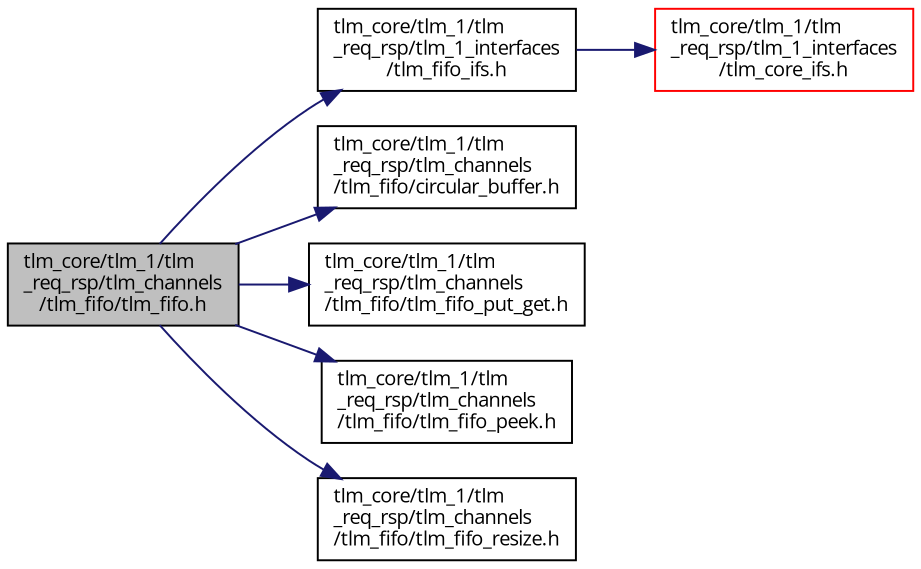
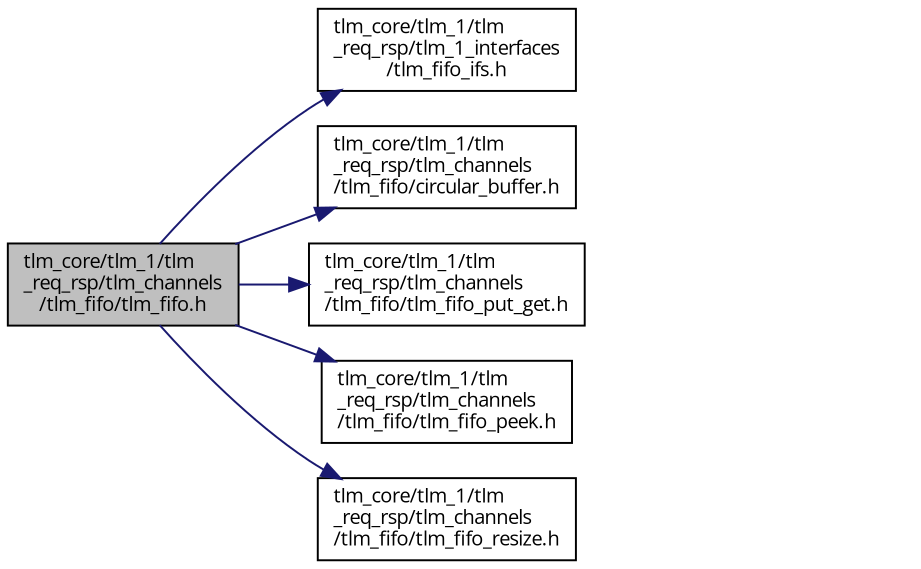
node "tlm_core/tlm_1/tlm _req_rsp/tlm_1_interfaces /tlm_core_ifs.h": removed
